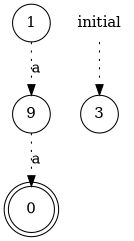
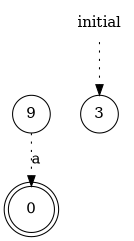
node "1": removed
